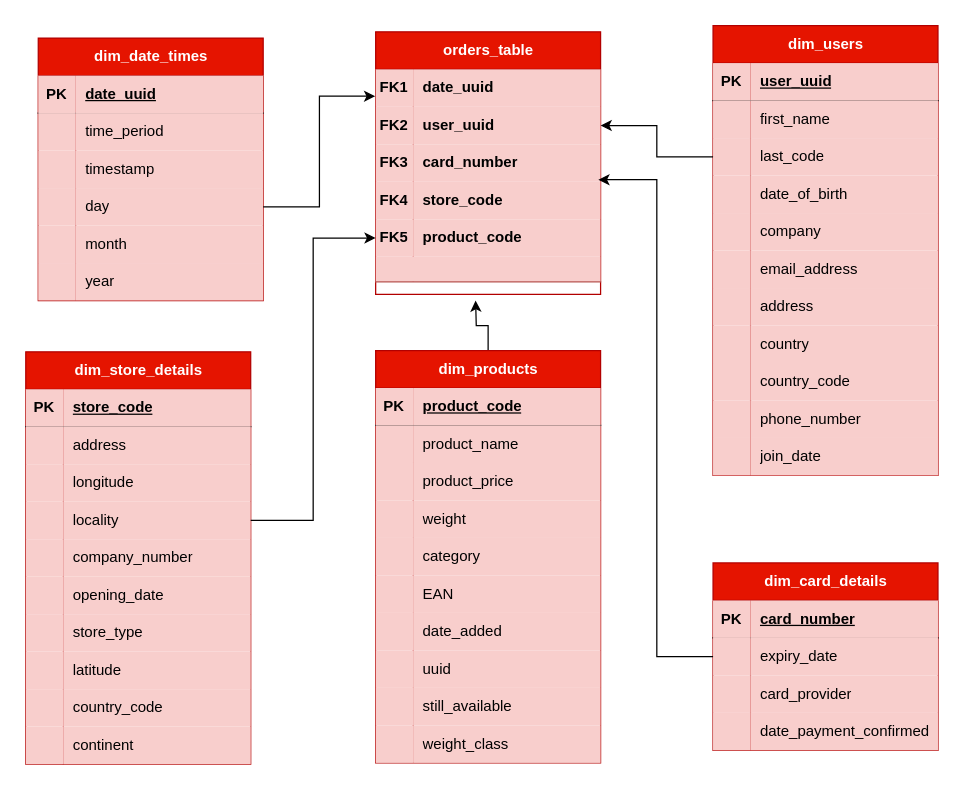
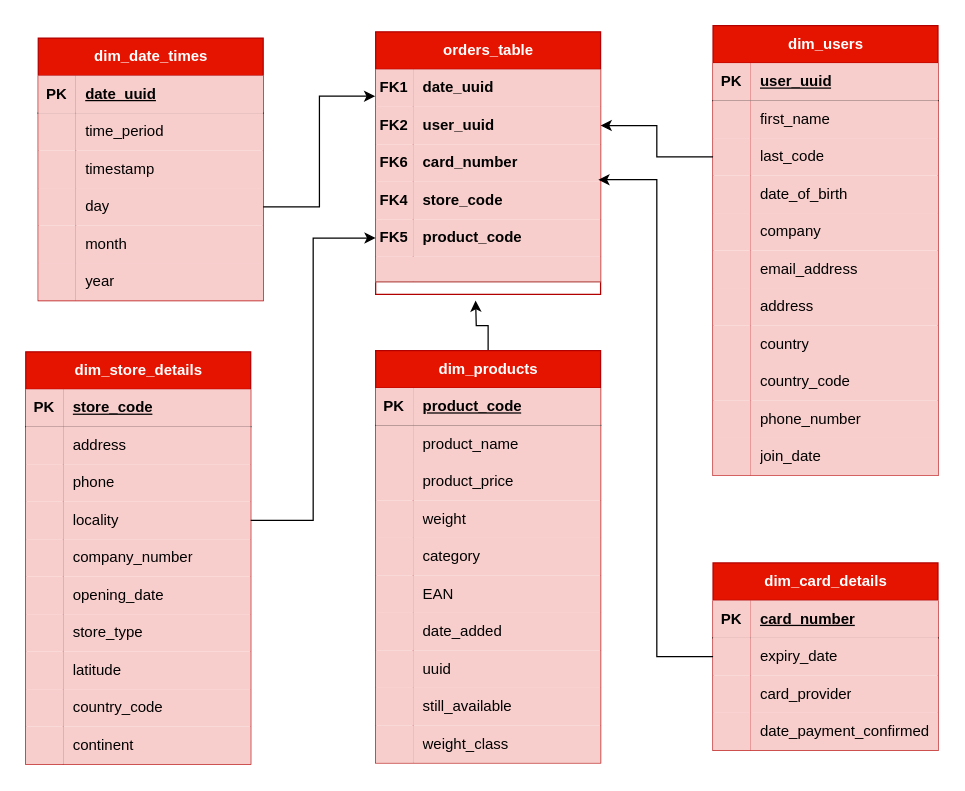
node "FK3": label "FK3" -> "FK6"
node "longitude": label "longitude" -> "phone"
